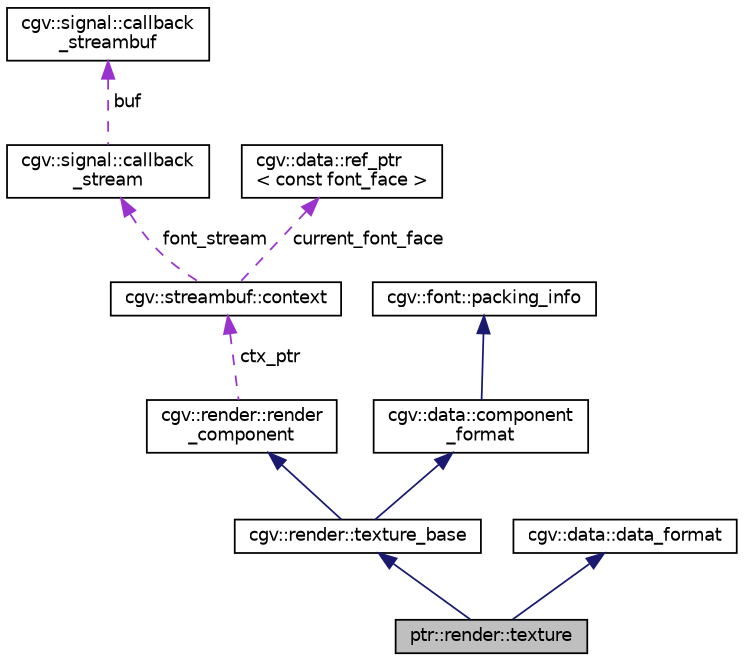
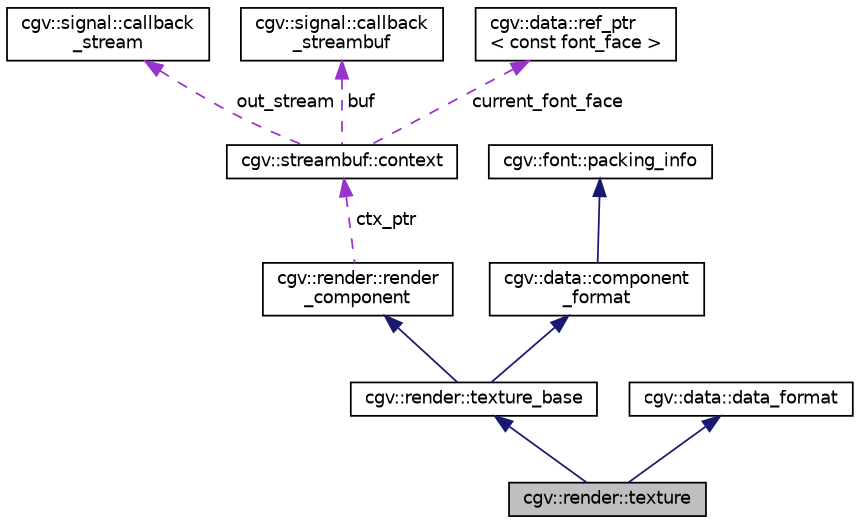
edge "cgv::signal::callback _stream" -> "cgv::signal::callback _streambuf": now "cgv::streambuf::context" -> "cgv::signal::callback _streambuf"
edge "cgv::streambuf::context" -> "cgv::signal::callback _stream": label " font_stream" -> " out_stream"
node "ptr::render::texture": label "ptr::render::texture" -> "cgv::render::texture"
